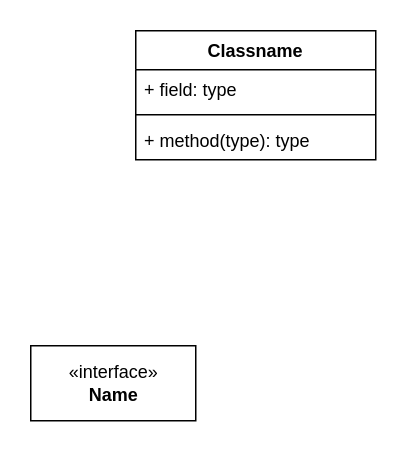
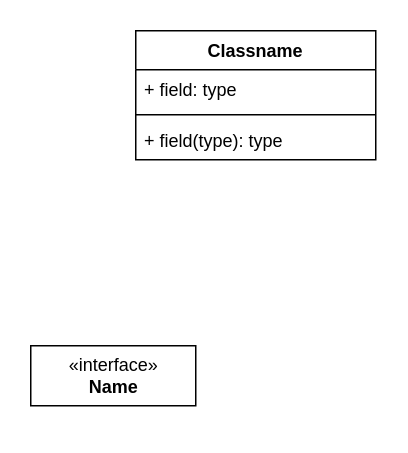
node "+ method(type): type": label "+ method(type): type" -> "+ field(type): type"
node "«interface» Name": size 165x75 -> 165x60
